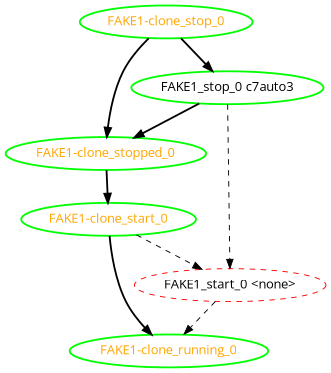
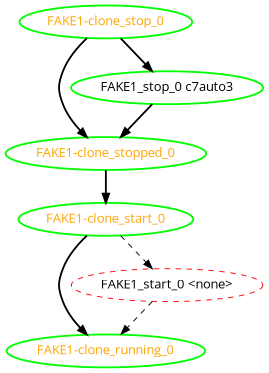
edge "FAKE1_stop_0 c7auto3" -> "FAKE1_start_0 <none>": removed
